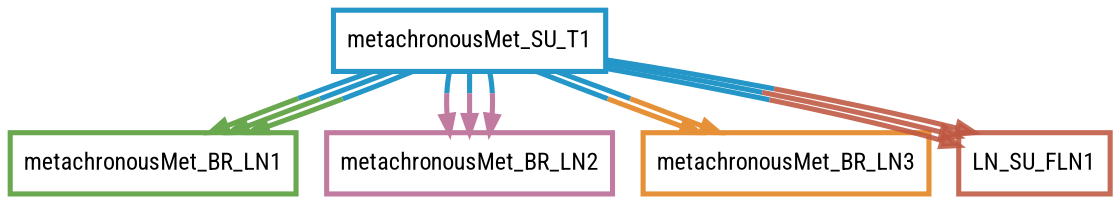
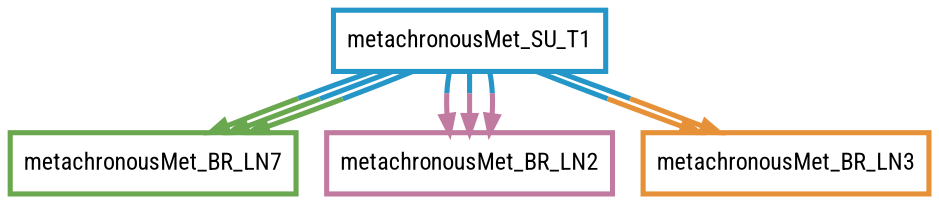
node "metachronousMet_BR_LN1": label "metachronousMet_BR_LN1" -> "metachronousMet_BR_LN7"
node "LN_SU_FLN1": removed
